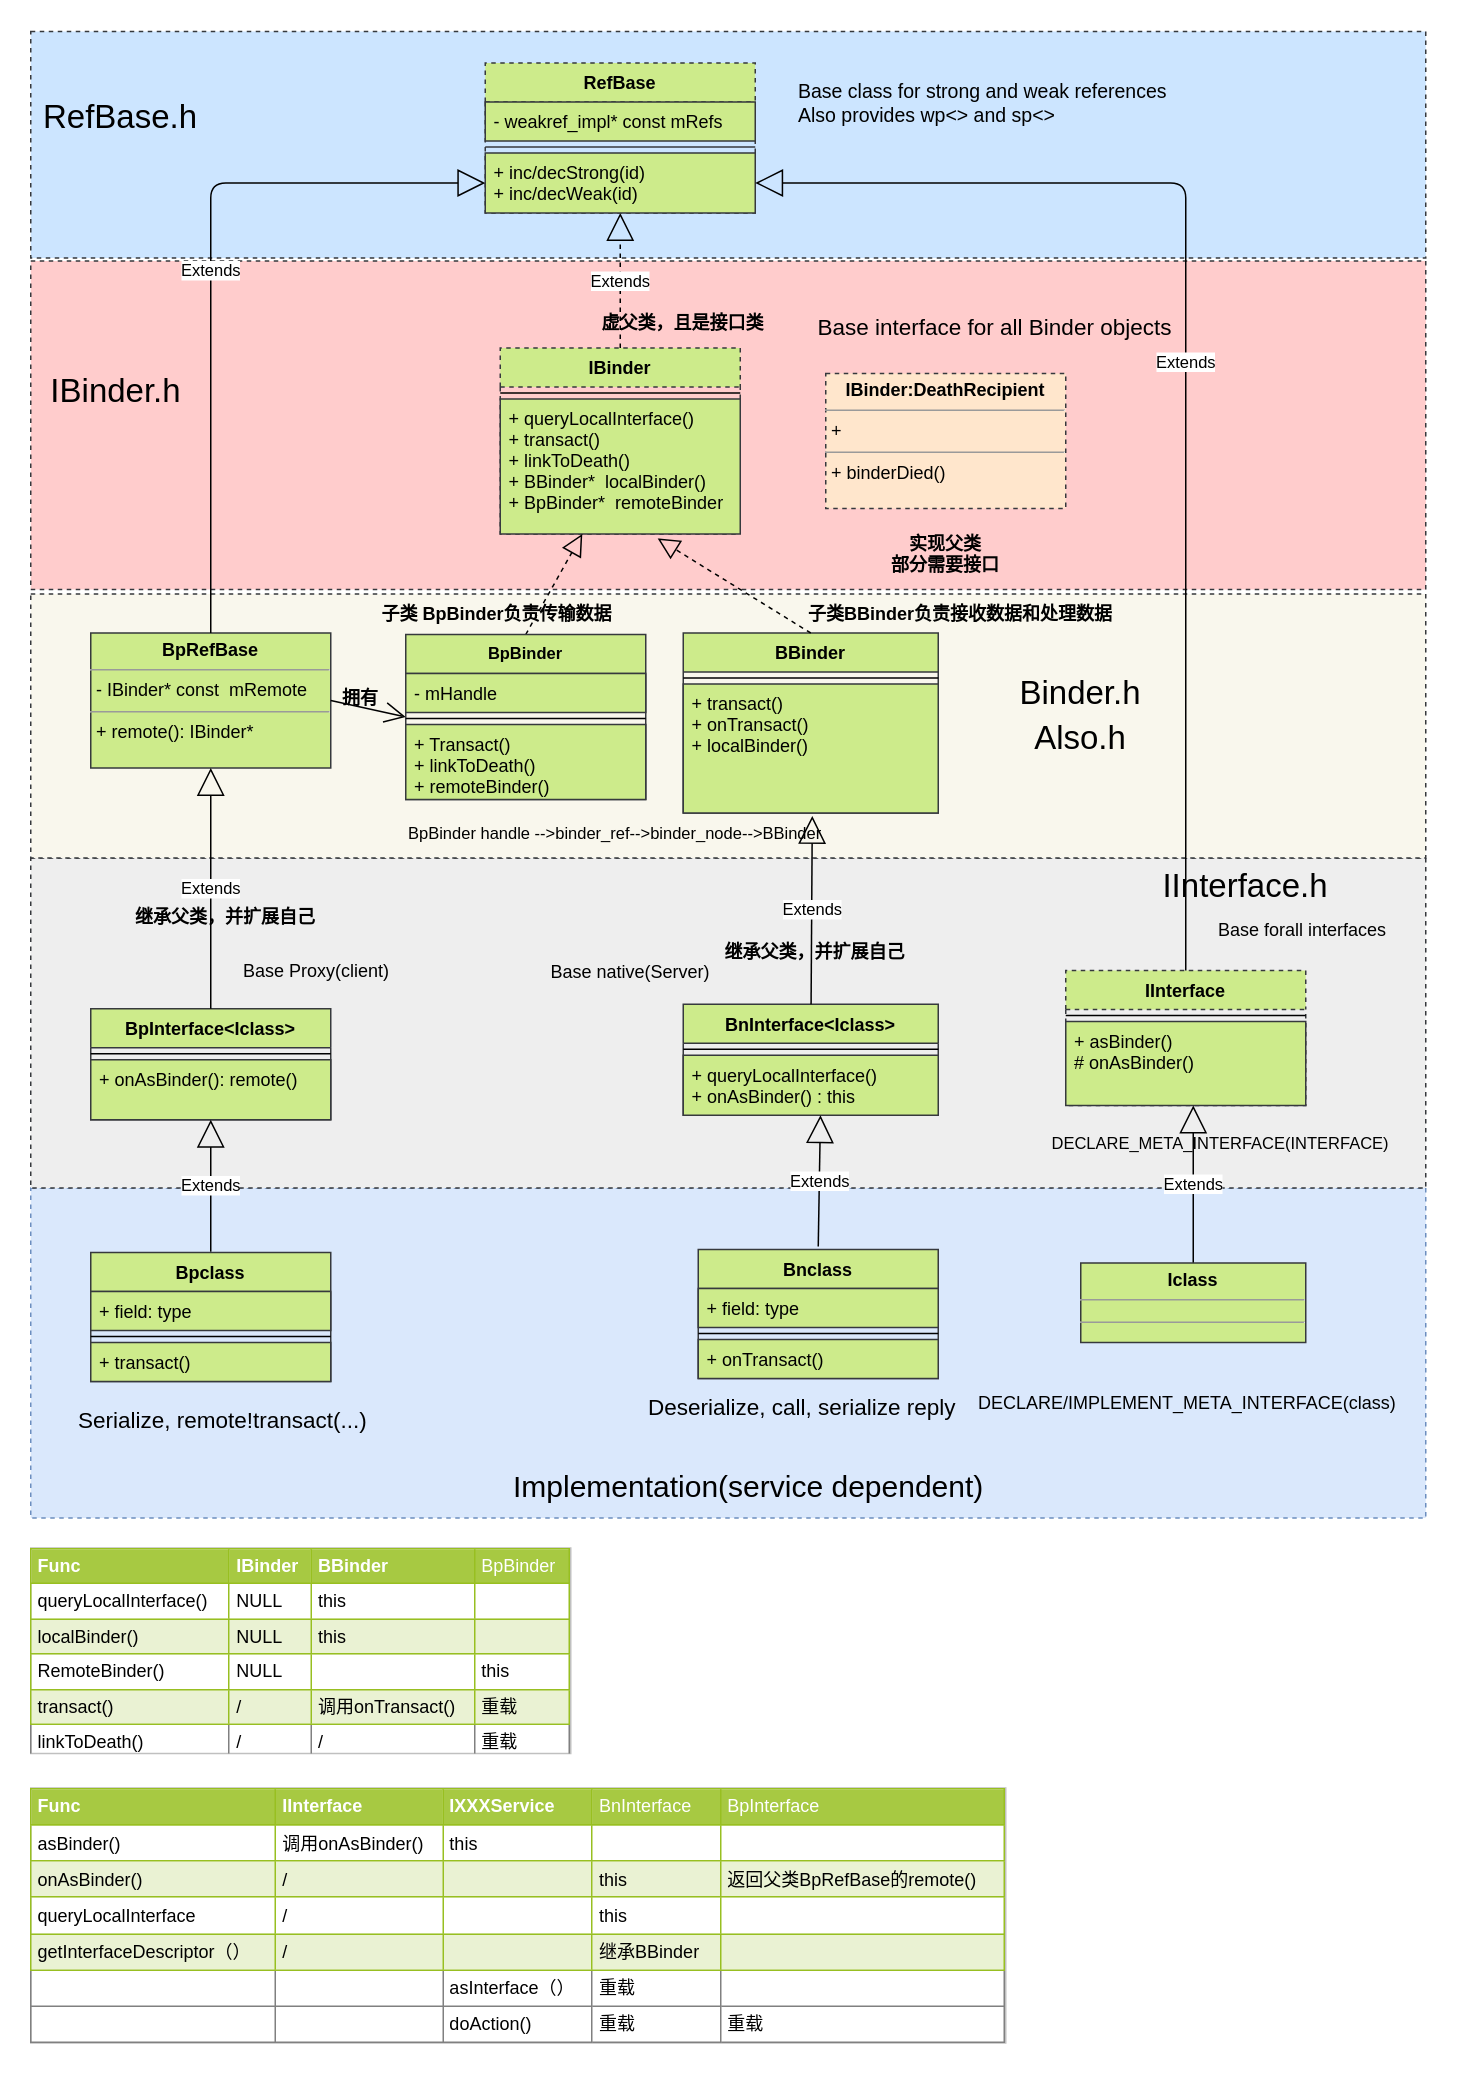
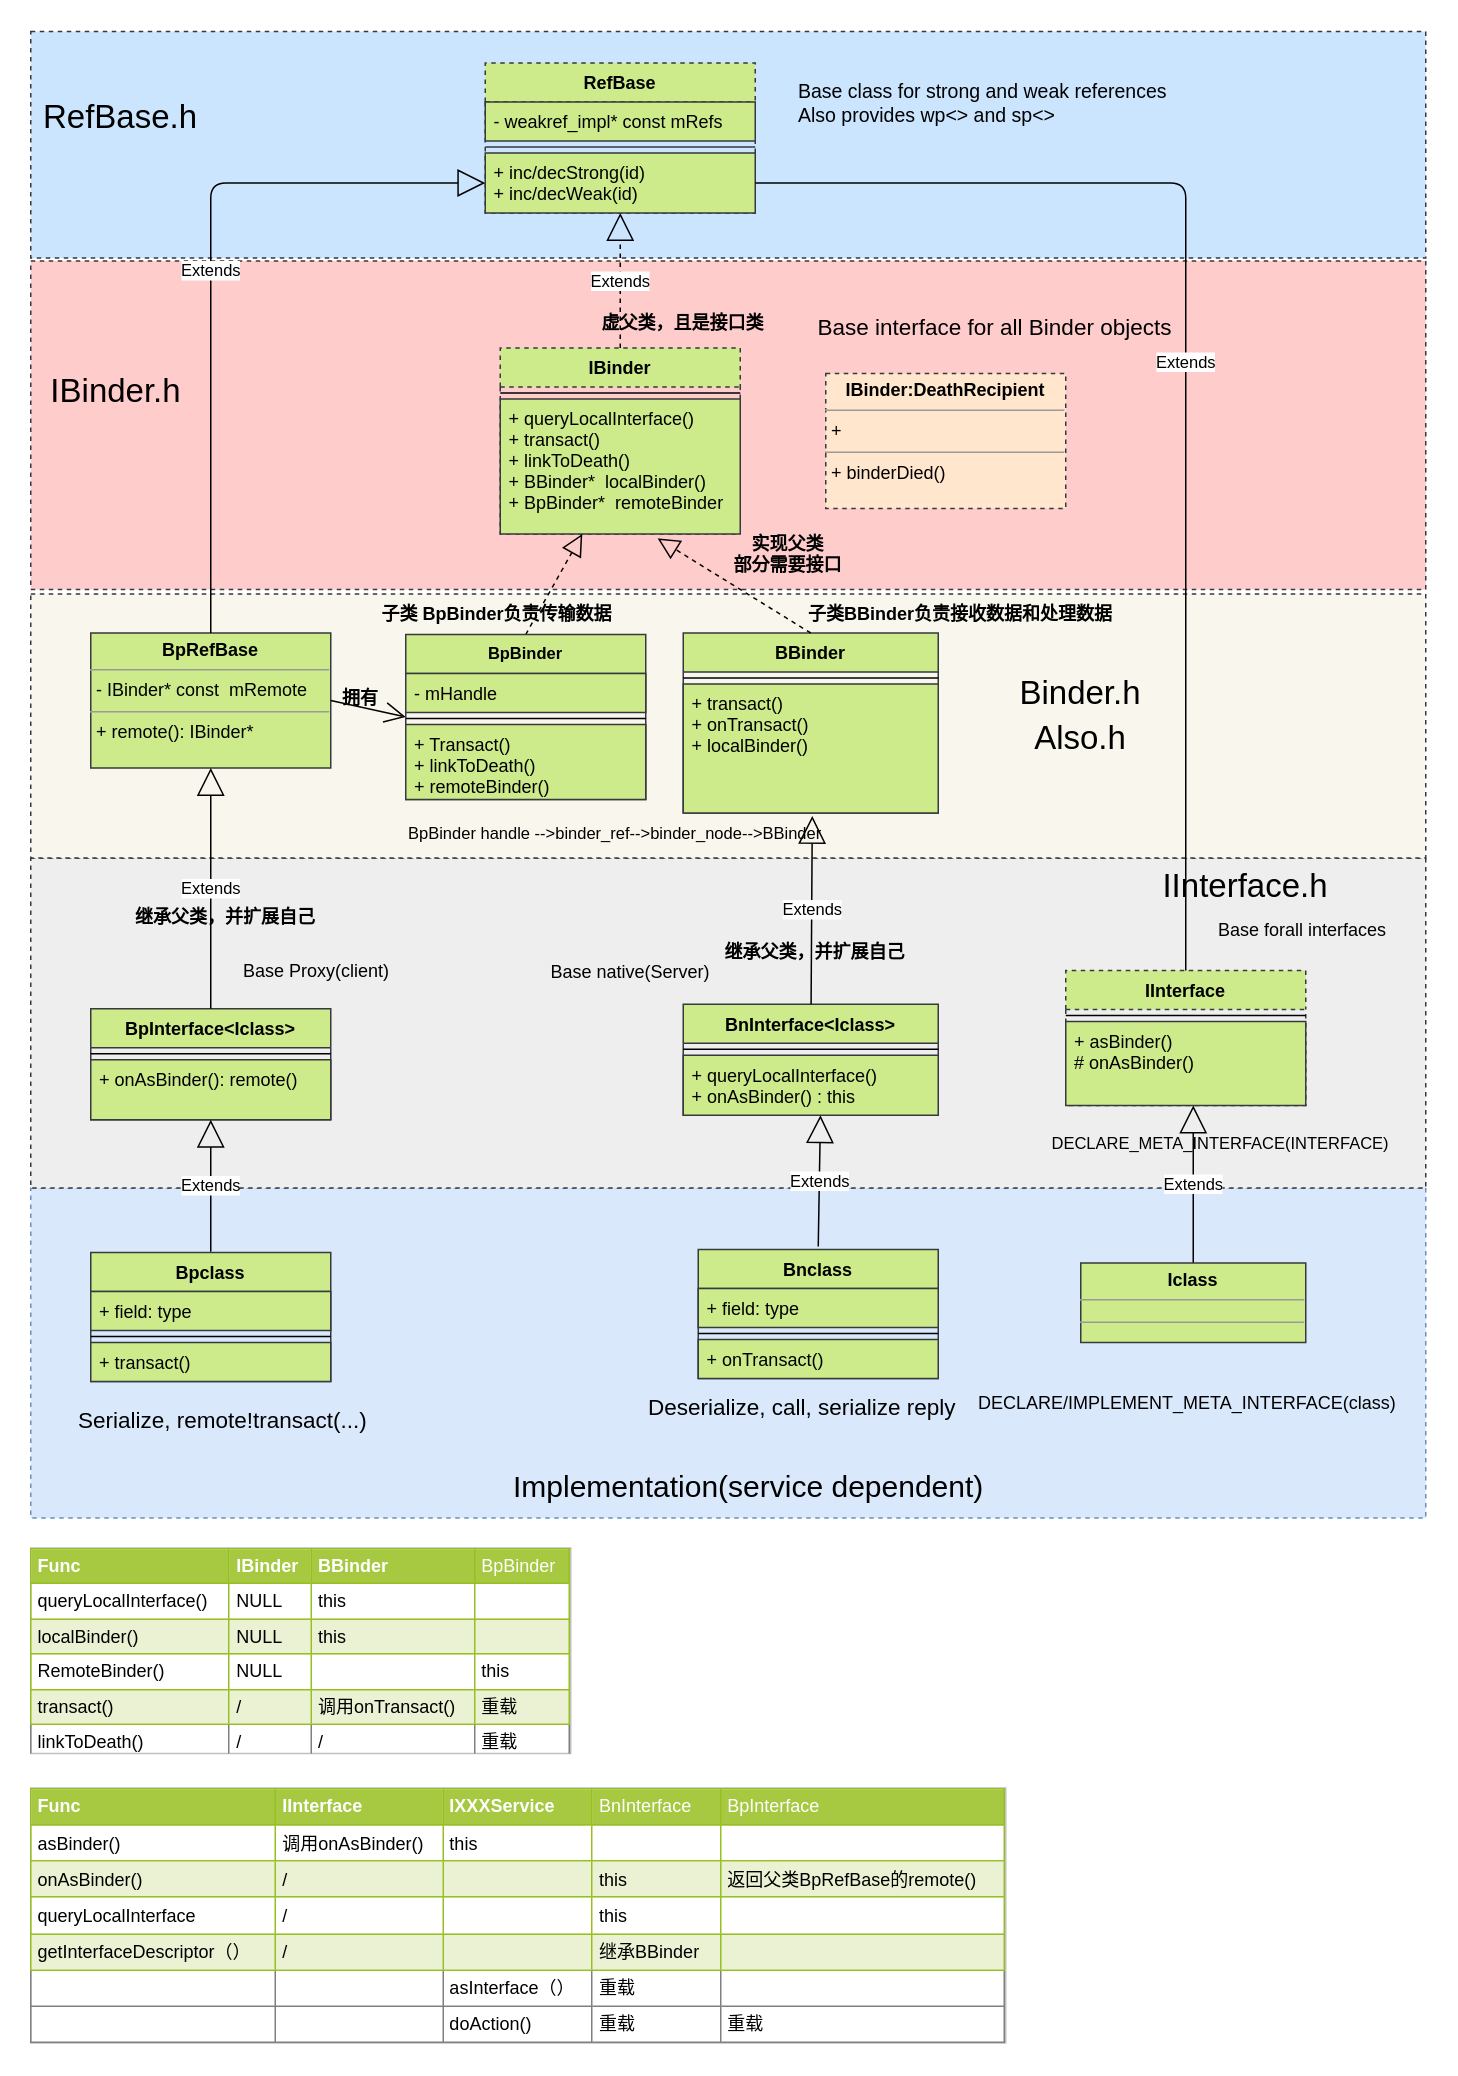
edge "IInterface" -> "+ inc/decStrong(id) + inc/decWeak(id)": arrowhead block -> none
node "实现父类 部分需要接口": moved (946, 554) -> (788, 554)
